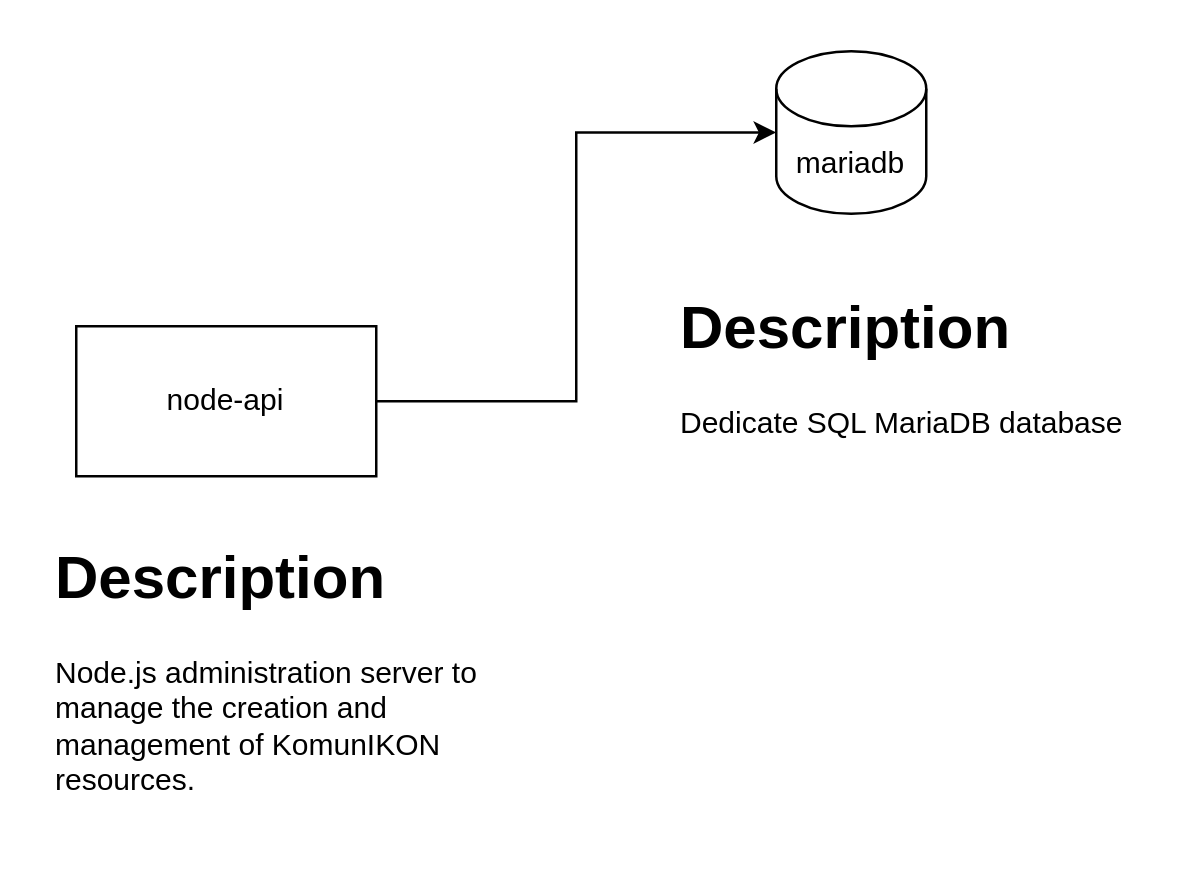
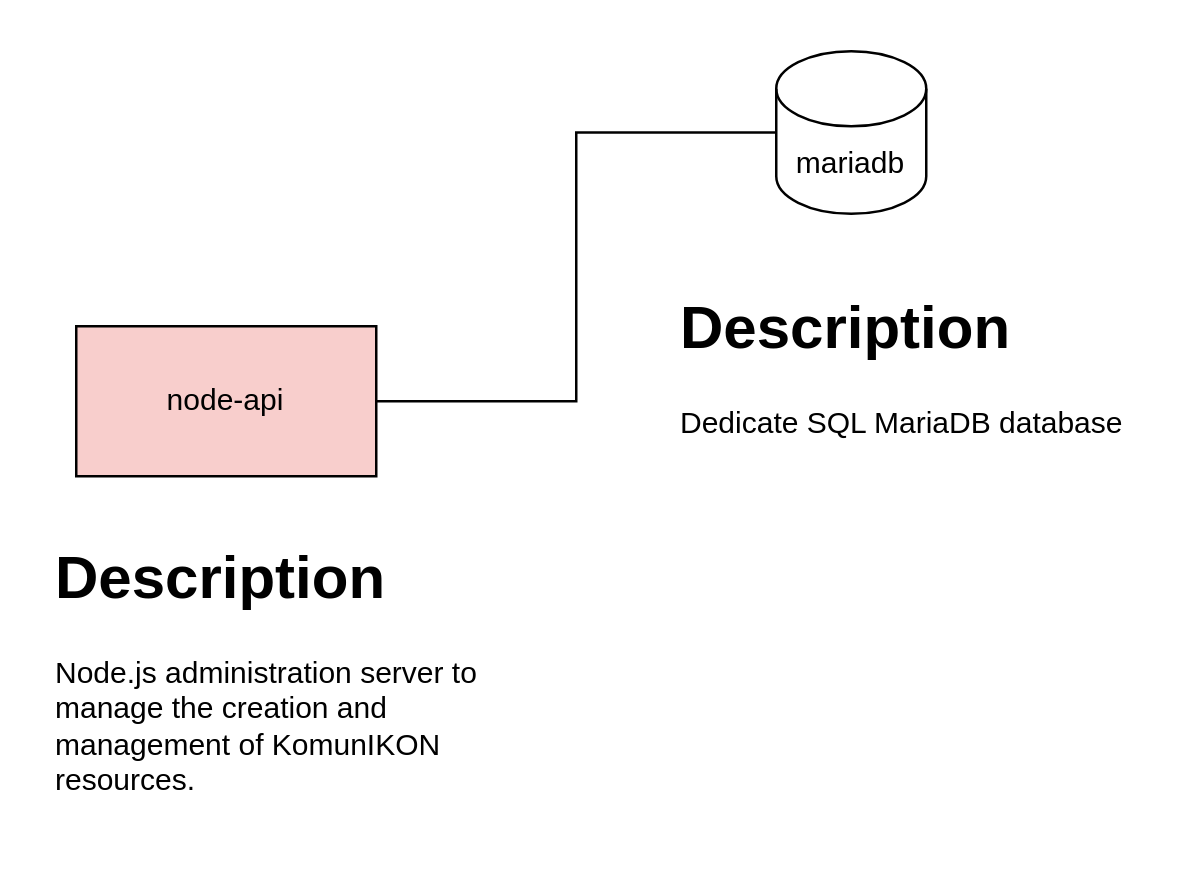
edge "node-api" -> "mariadb": arrowhead classic -> none
node "node-api": fillcolor #ffffff -> #f8cecc
